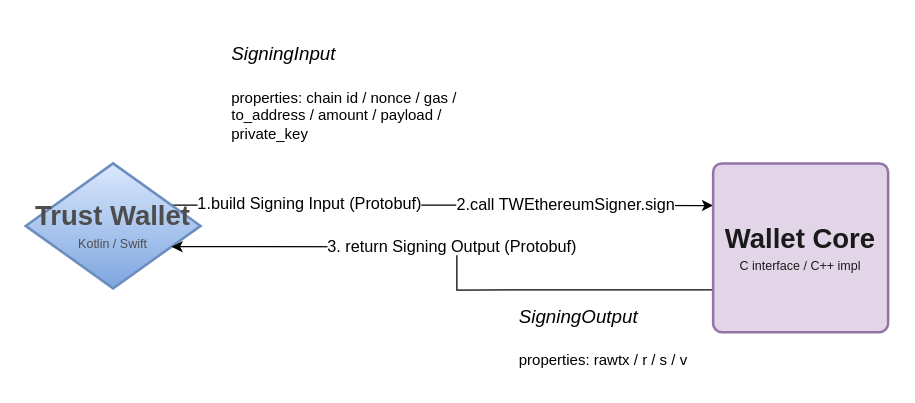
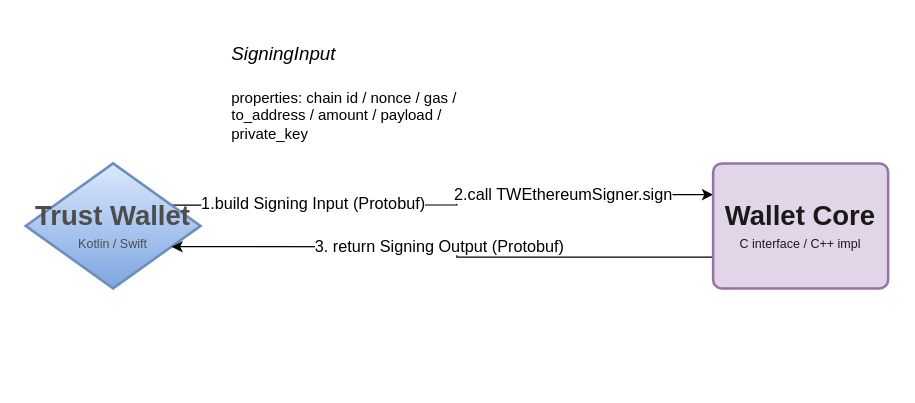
node "Wallet Core C interface / C++ impl": size 175x169 -> 175x125
node "SigningOutputproperties: rawtx / r / s / v": removed
